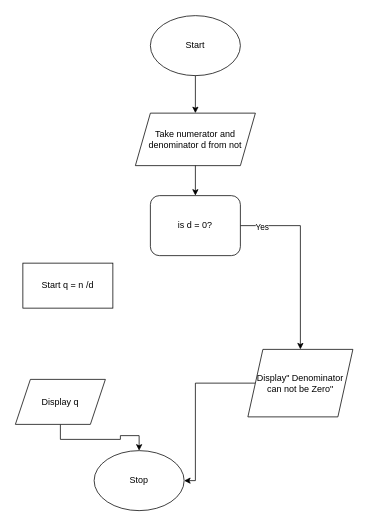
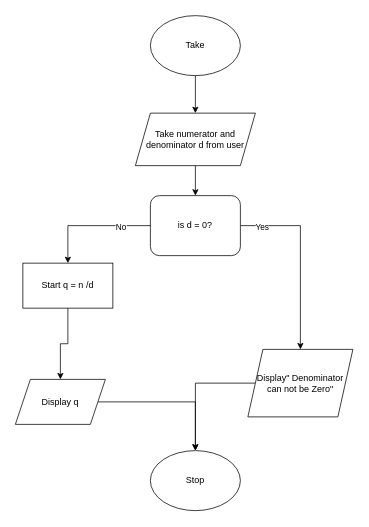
node "Start": label "Start" -> "Take"
node "Take numerator and denominator d from not": label "Take numerator and denominator d from not" -> "Take numerator and denominator d from user"
edge "is d = 0?" -> "Start q = n /d": added, label "No"
edge "Start q = n /d" -> "Display q": added
node "Stop": moved (139, 480) -> (195, 480)
